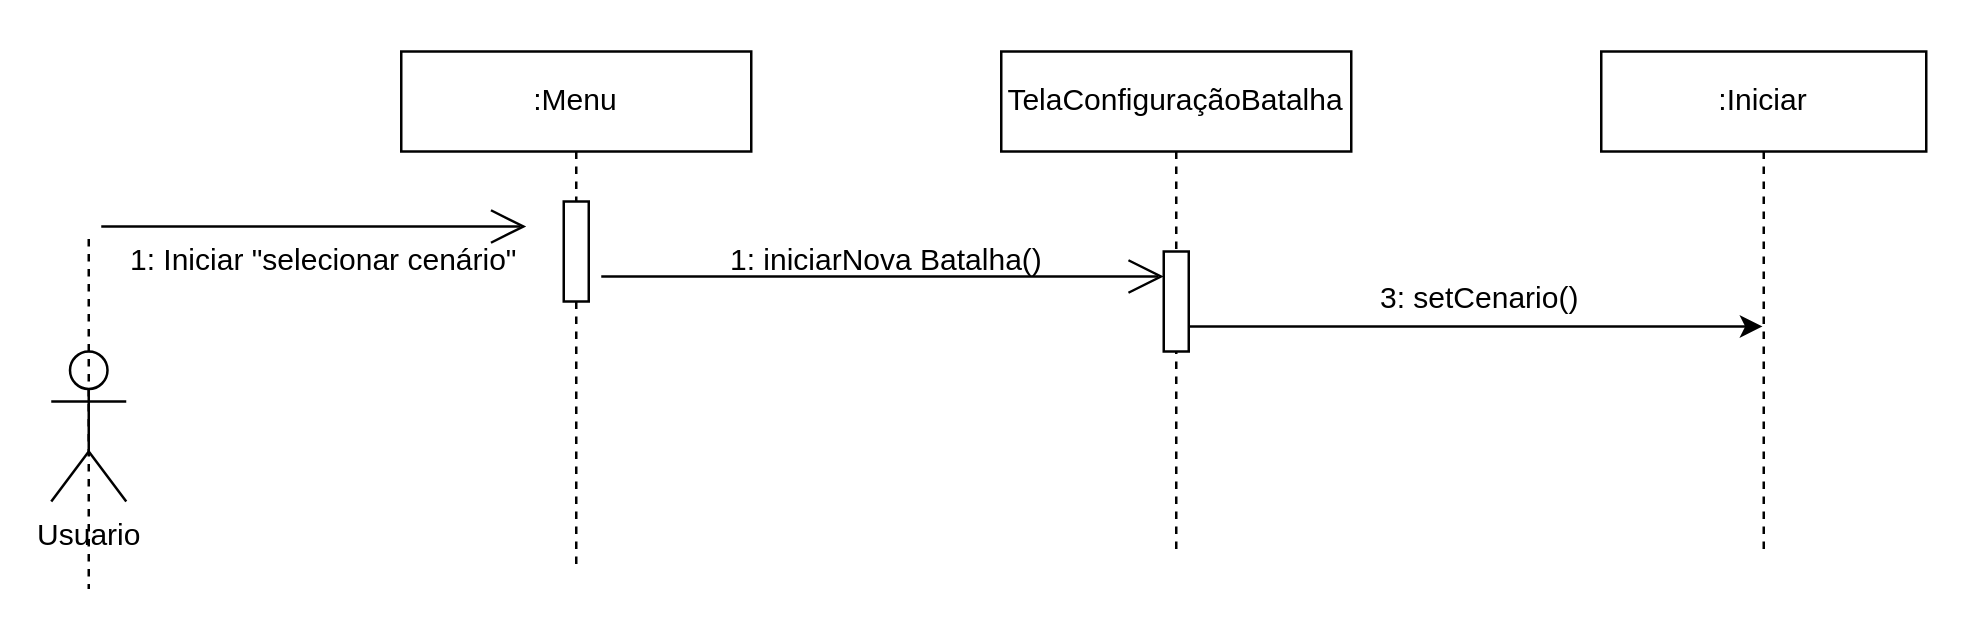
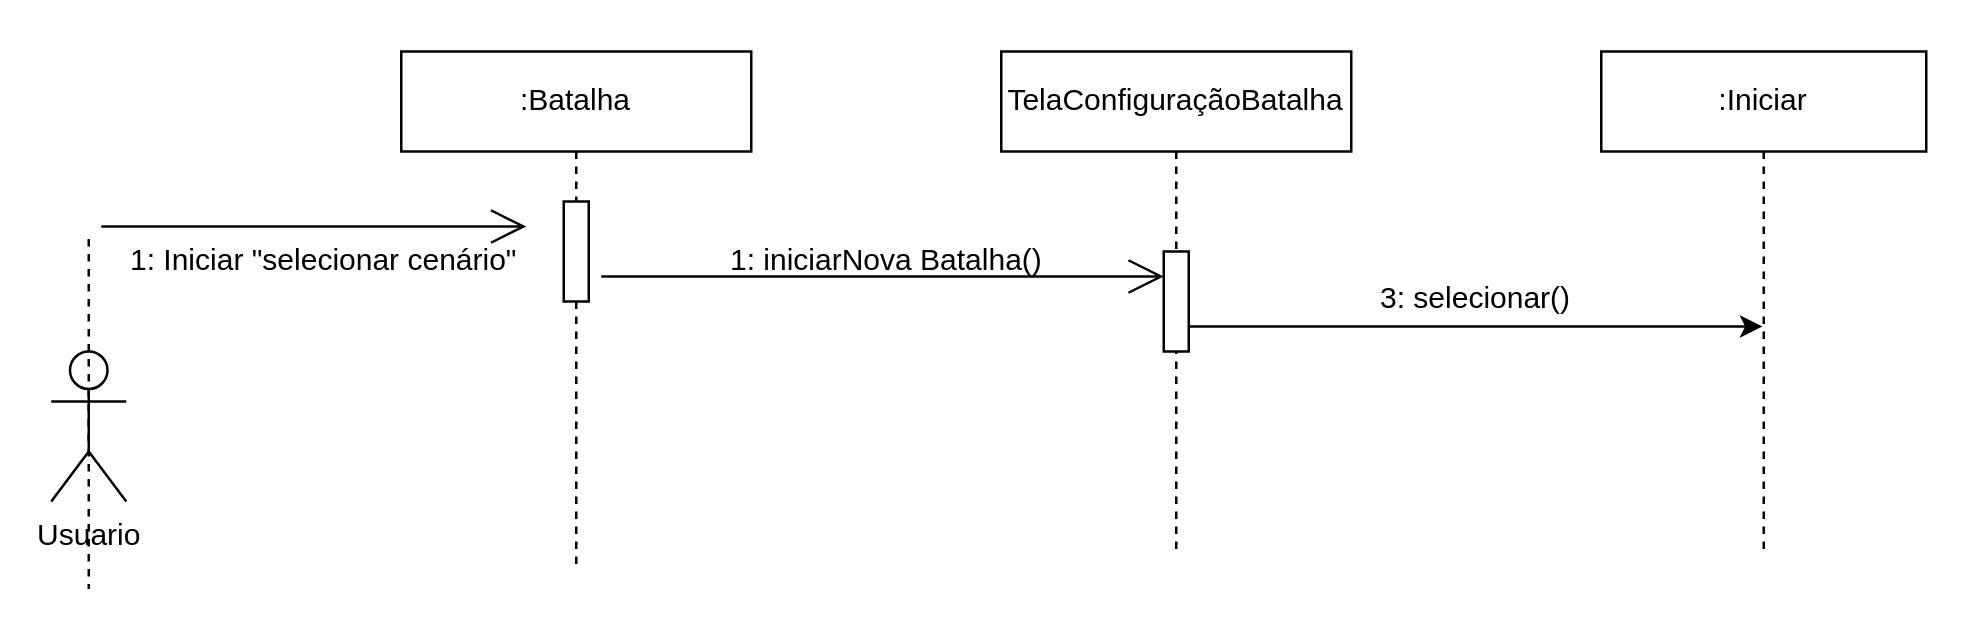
node ":Menu": label ":Menu" -> ":Batalha"
node "3: setCenario()": label "3: setCenario()" -> "3: selecionar()"
